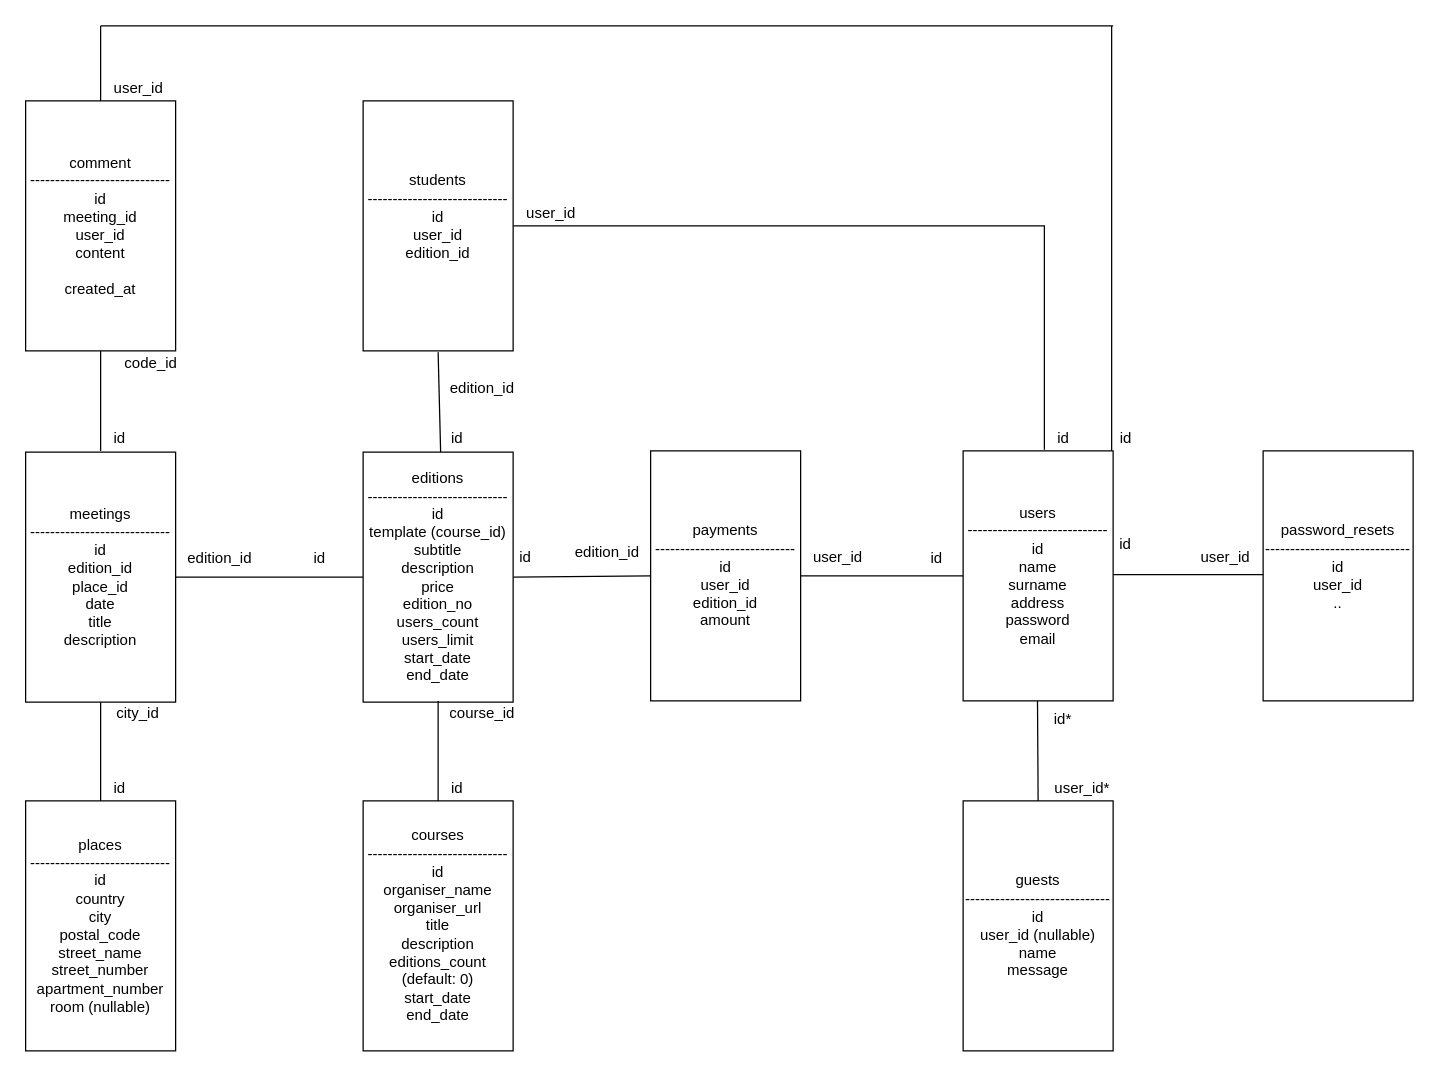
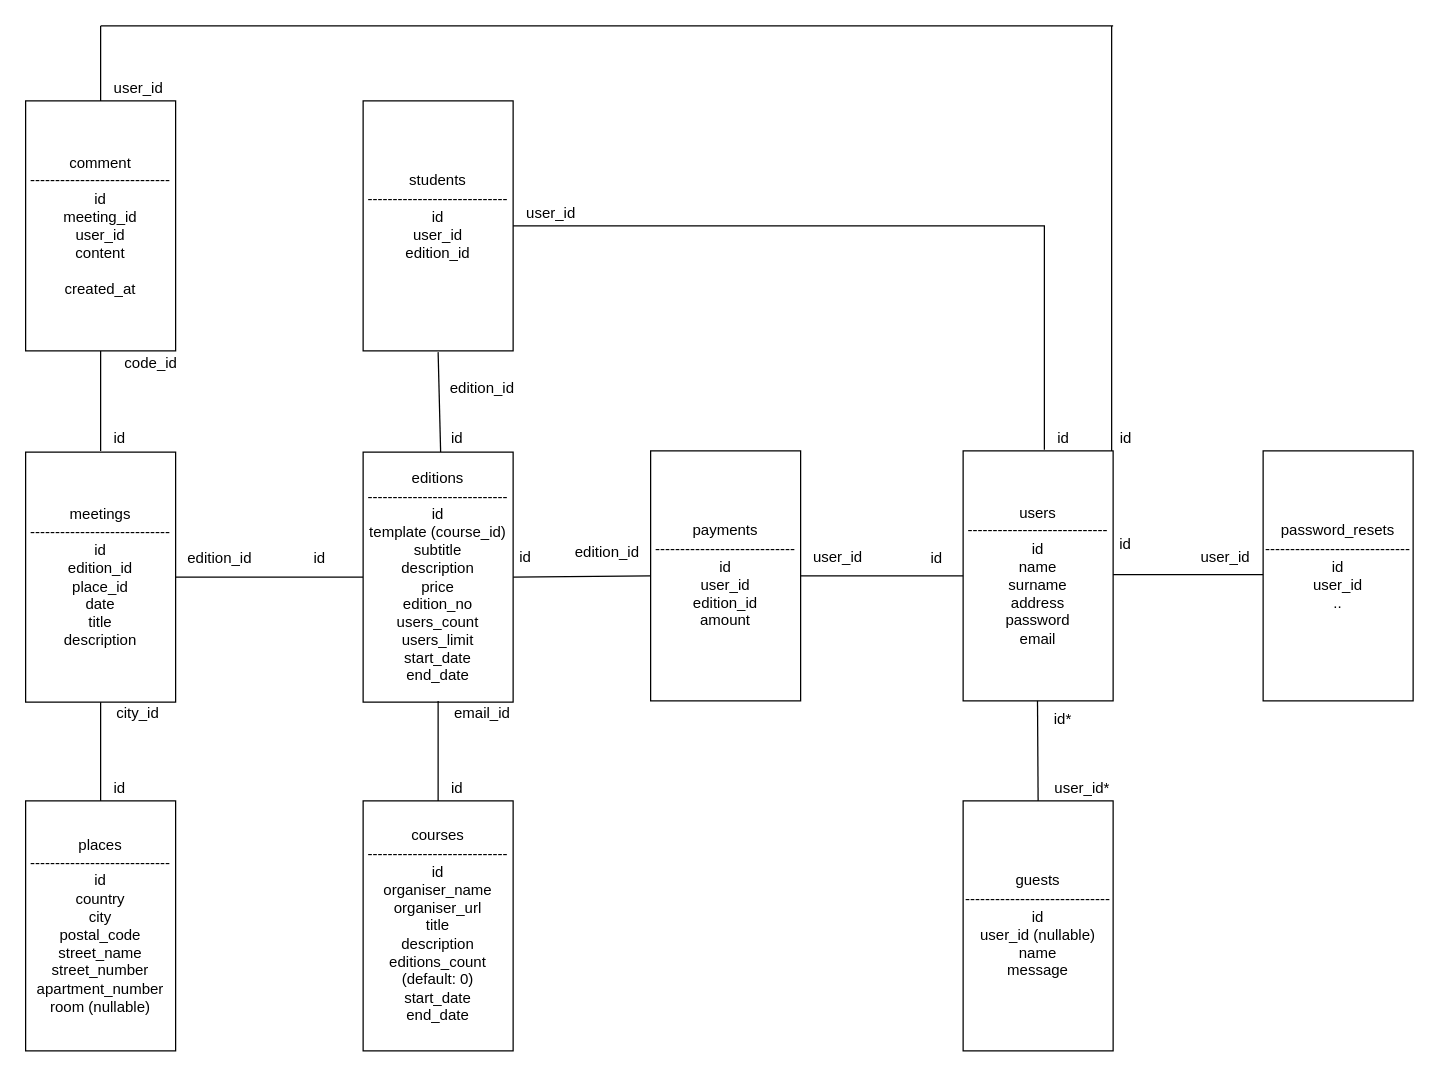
node "course_id": label "course_id" -> "email_id"
